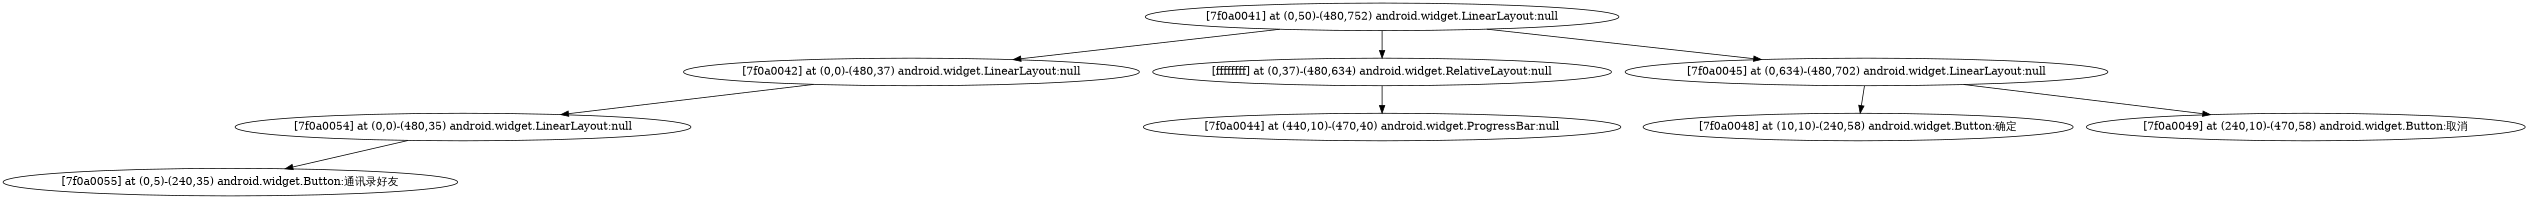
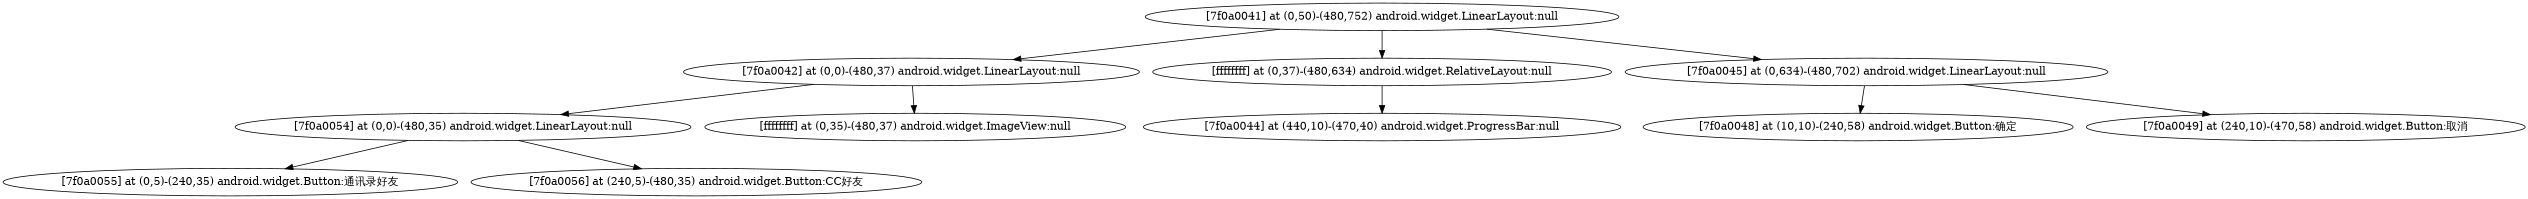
node "[ffffffff] at (0,35)-(480,37) android.widget.ImageView:null": added
node "[7f0a0056] at (240,5)-(480,35) android.widget.Button:CC好友": added
